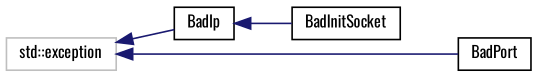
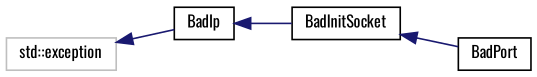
edge "BadPort" -> "std::exception": now "BadPort" -> "BadInitSocket"
